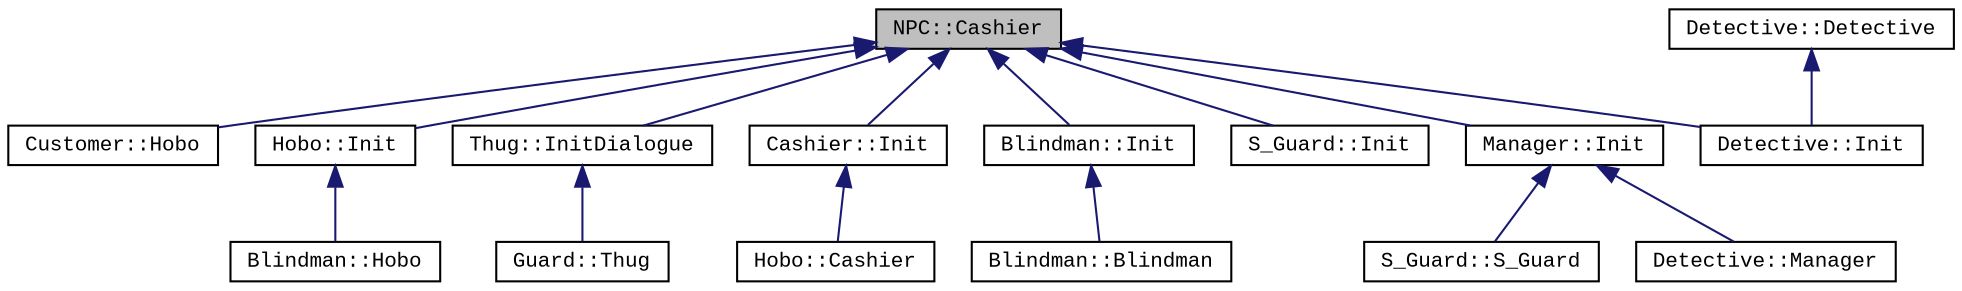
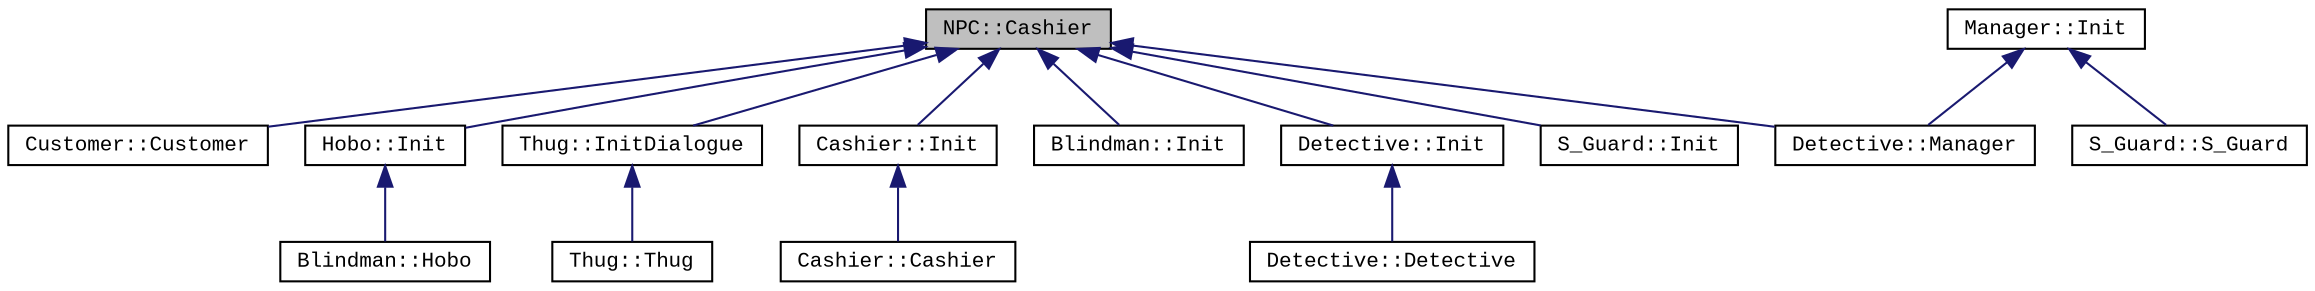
edge "Manager::Init" -> "NPC::Cashier": now "Detective::Manager" -> "NPC::Cashier"
edge "Detective::Init" -> "Detective::Detective": reversed
node "Customer::Hobo": label "Customer::Hobo" -> "Customer::Customer"
node "Guard::Thug": label "Guard::Thug" -> "Thug::Thug"
node "Hobo::Cashier": label "Hobo::Cashier" -> "Cashier::Cashier"
node "Blindman::Blindman": removed
